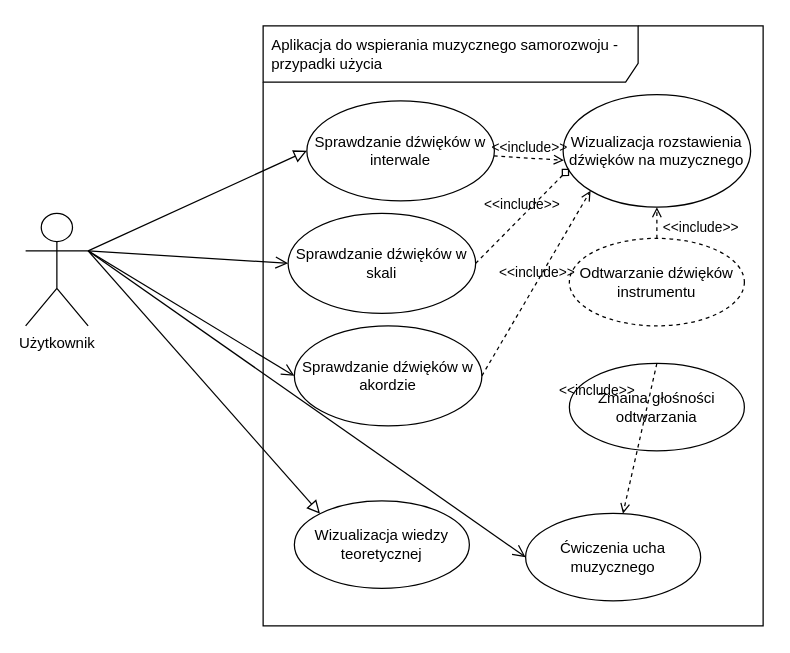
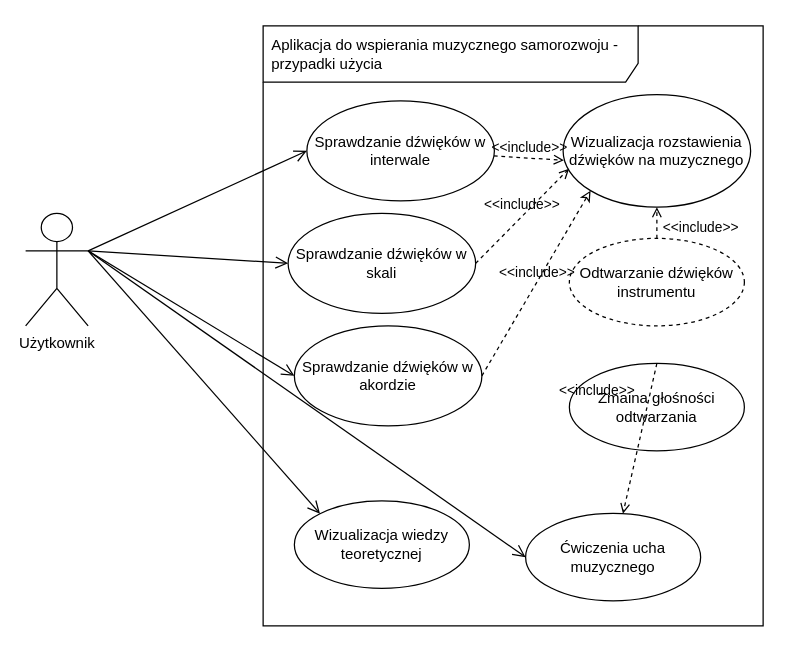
edge "Użytkownik" -> "Sprawdzanie dźwięków w interwale": arrowhead block -> open
edge "Sprawdzanie dźwięków w skali" -> "Wizualizacja rozstawienia dźwięków na muzycznego": arrowhead diamond -> open
edge "Sprawdzanie dźwięków w akordzie" -> "Wizualizacja rozstawienia dźwięków na muzycznego": arrowhead open -> classic
edge "Użytkownik" -> "Wizualizacja wiedzy teoretycznej": arrowhead block -> open
